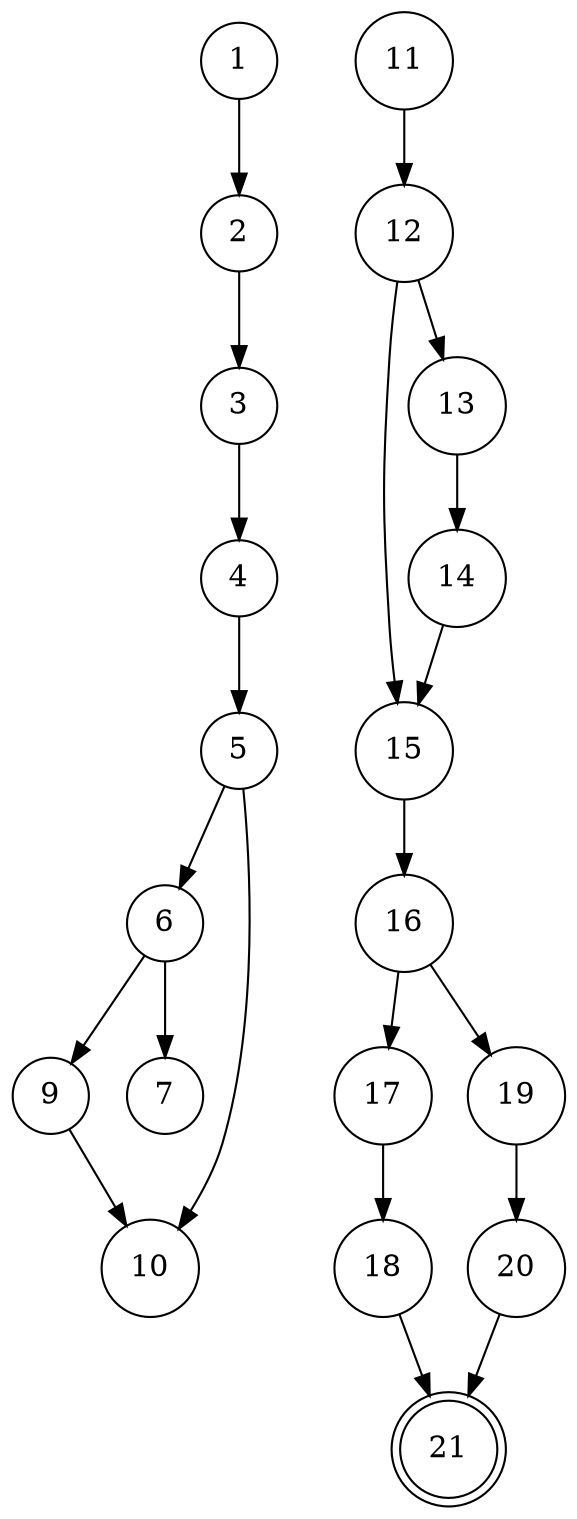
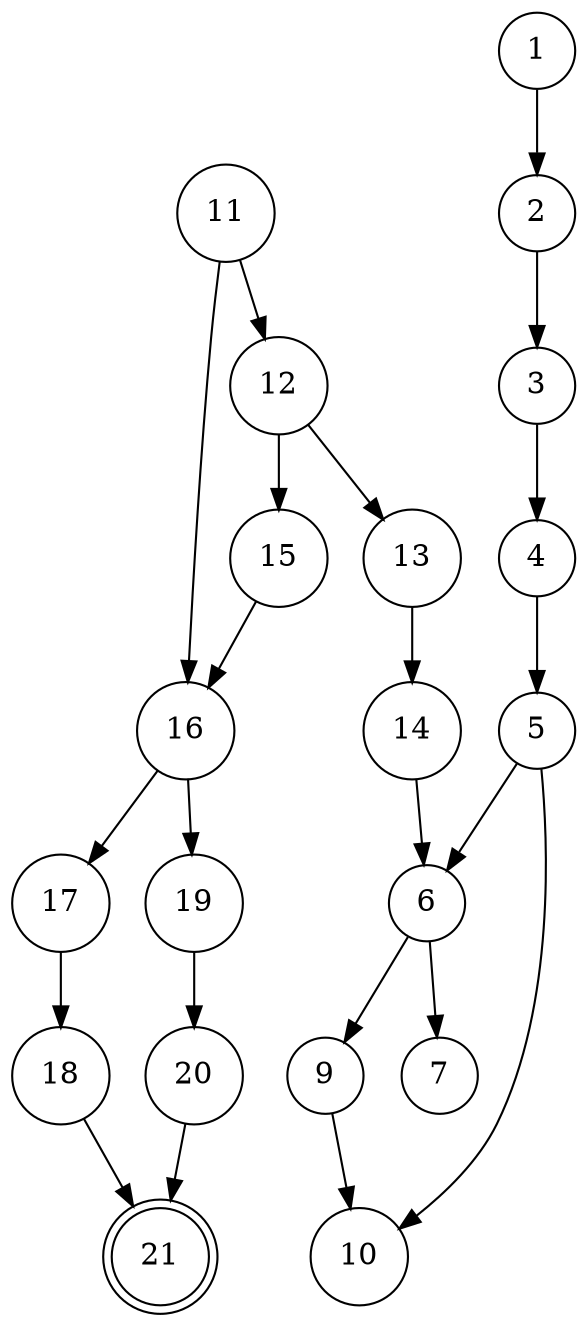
edge "11" -> "16": added
edge "14" -> "15": now "14" -> "6"
